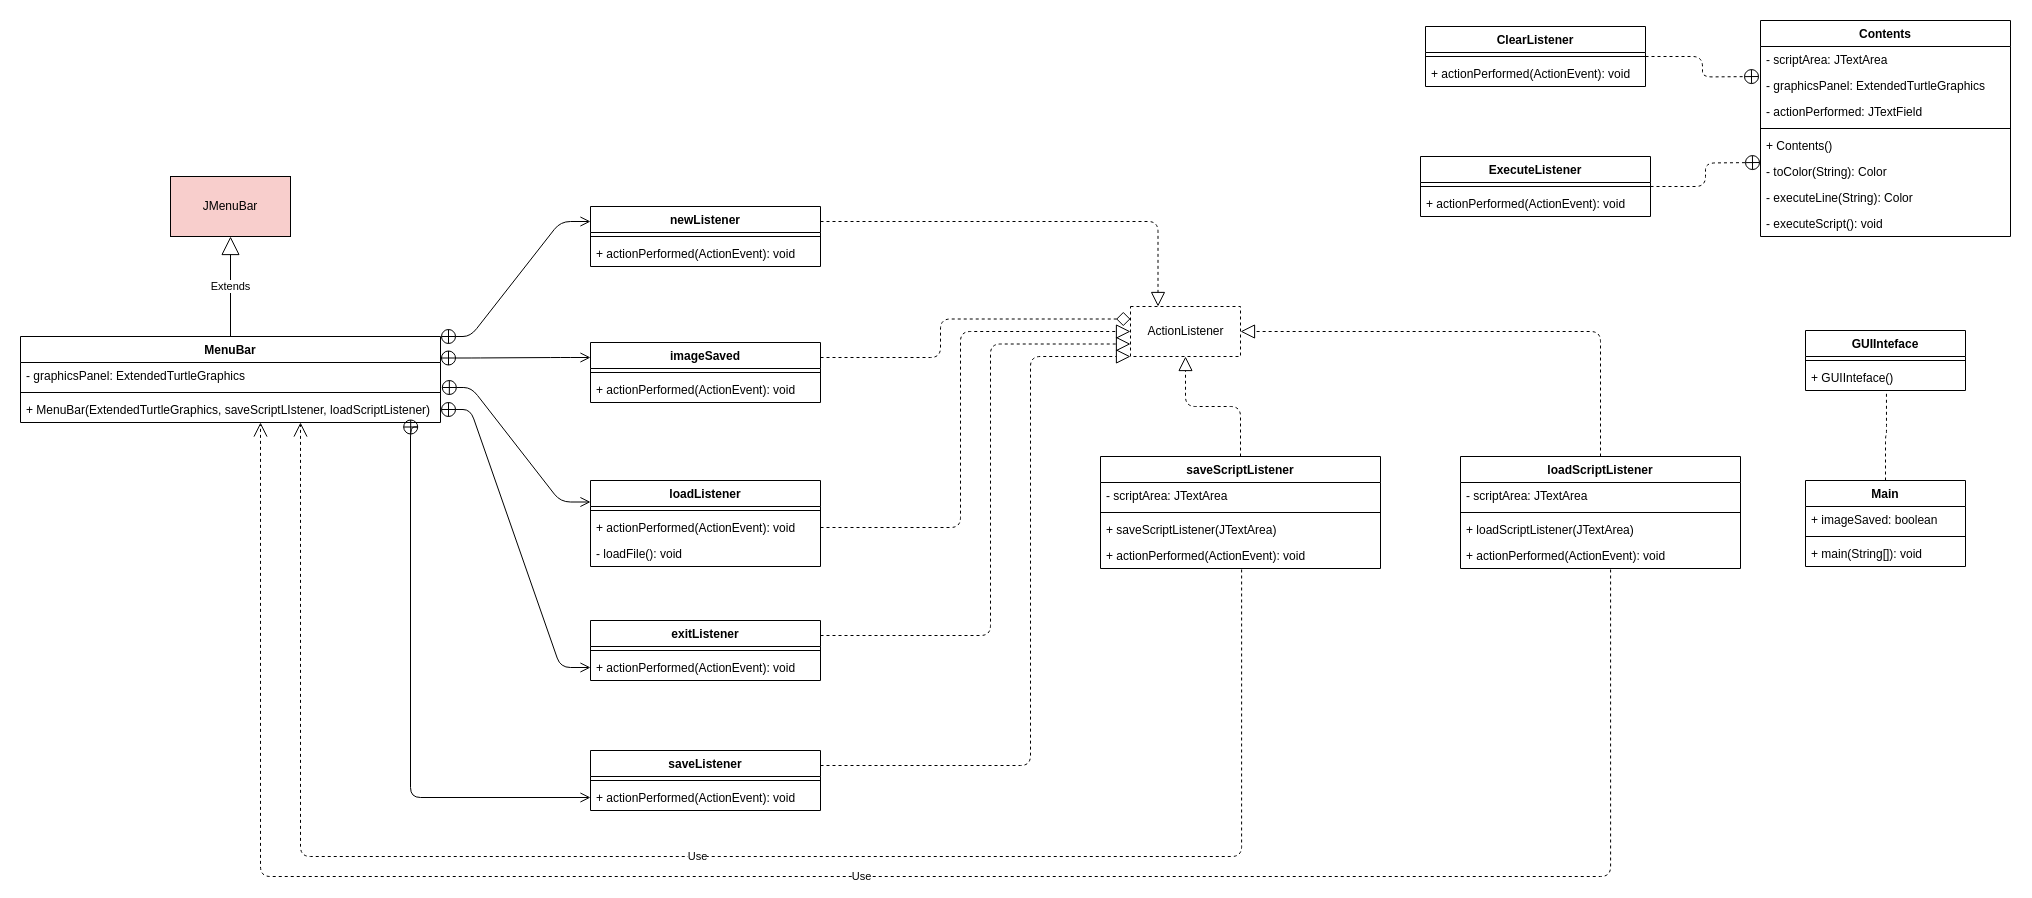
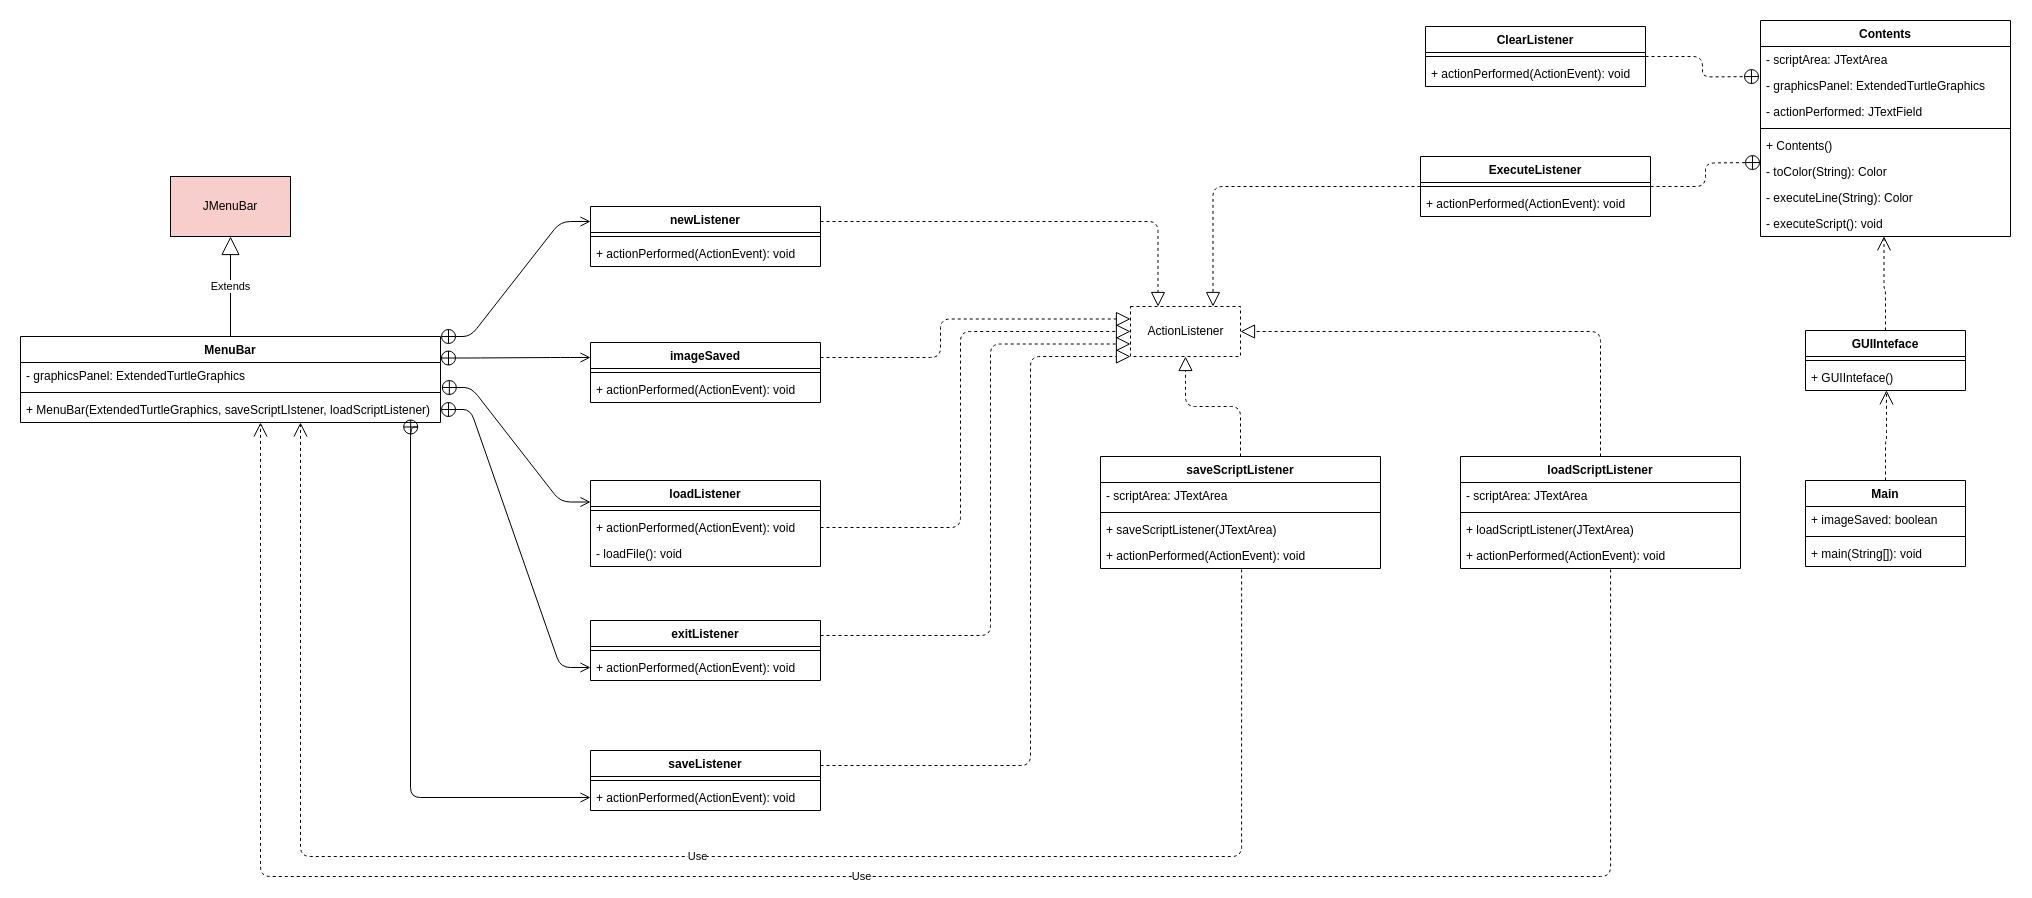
edge "ExecuteListener" -> "ActionListener": added
edge "GUIInteface" -> "- executeScript(): void": added
edge "imageSaved" -> "ActionListener": arrowhead diamond -> block
edge "+ GUIInteface()" -- "Main": arrowhead none -> open
